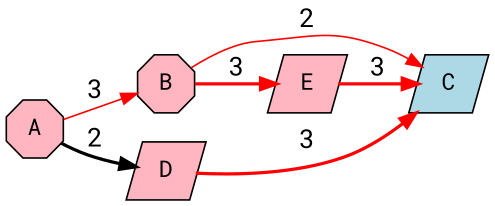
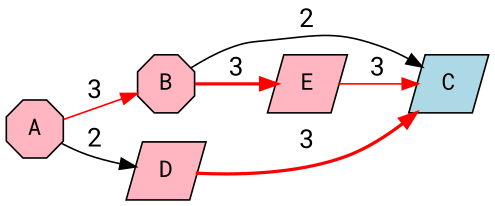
edge "B" -> "C": color red -> black
edge "E" -> "C": style bold -> solid
edge "A" -> "D": style bold -> solid
